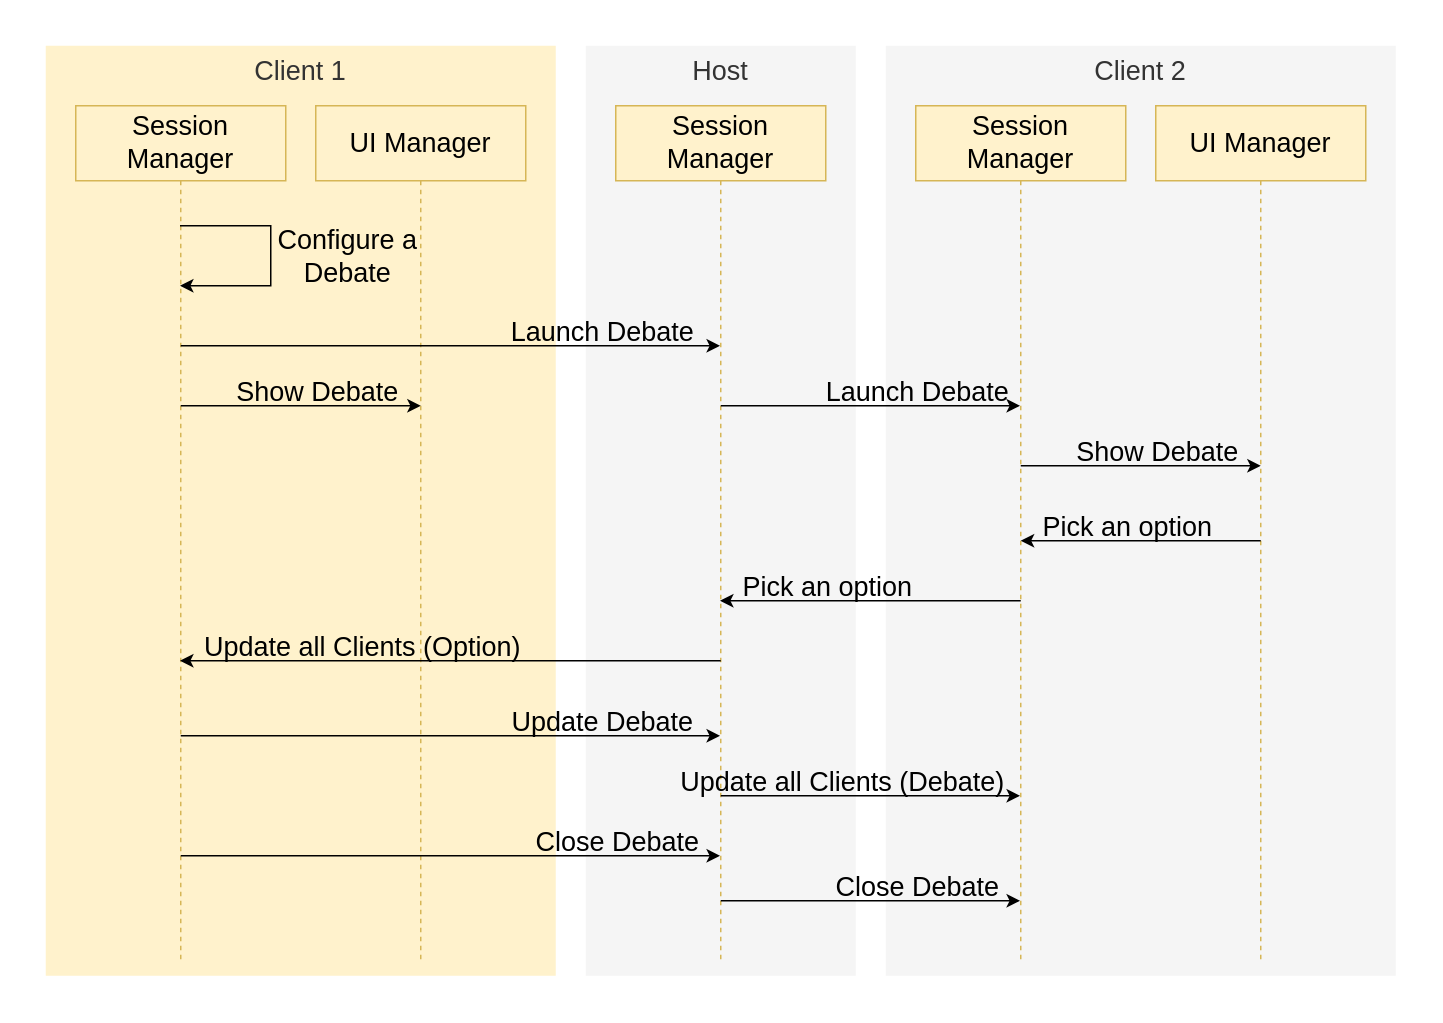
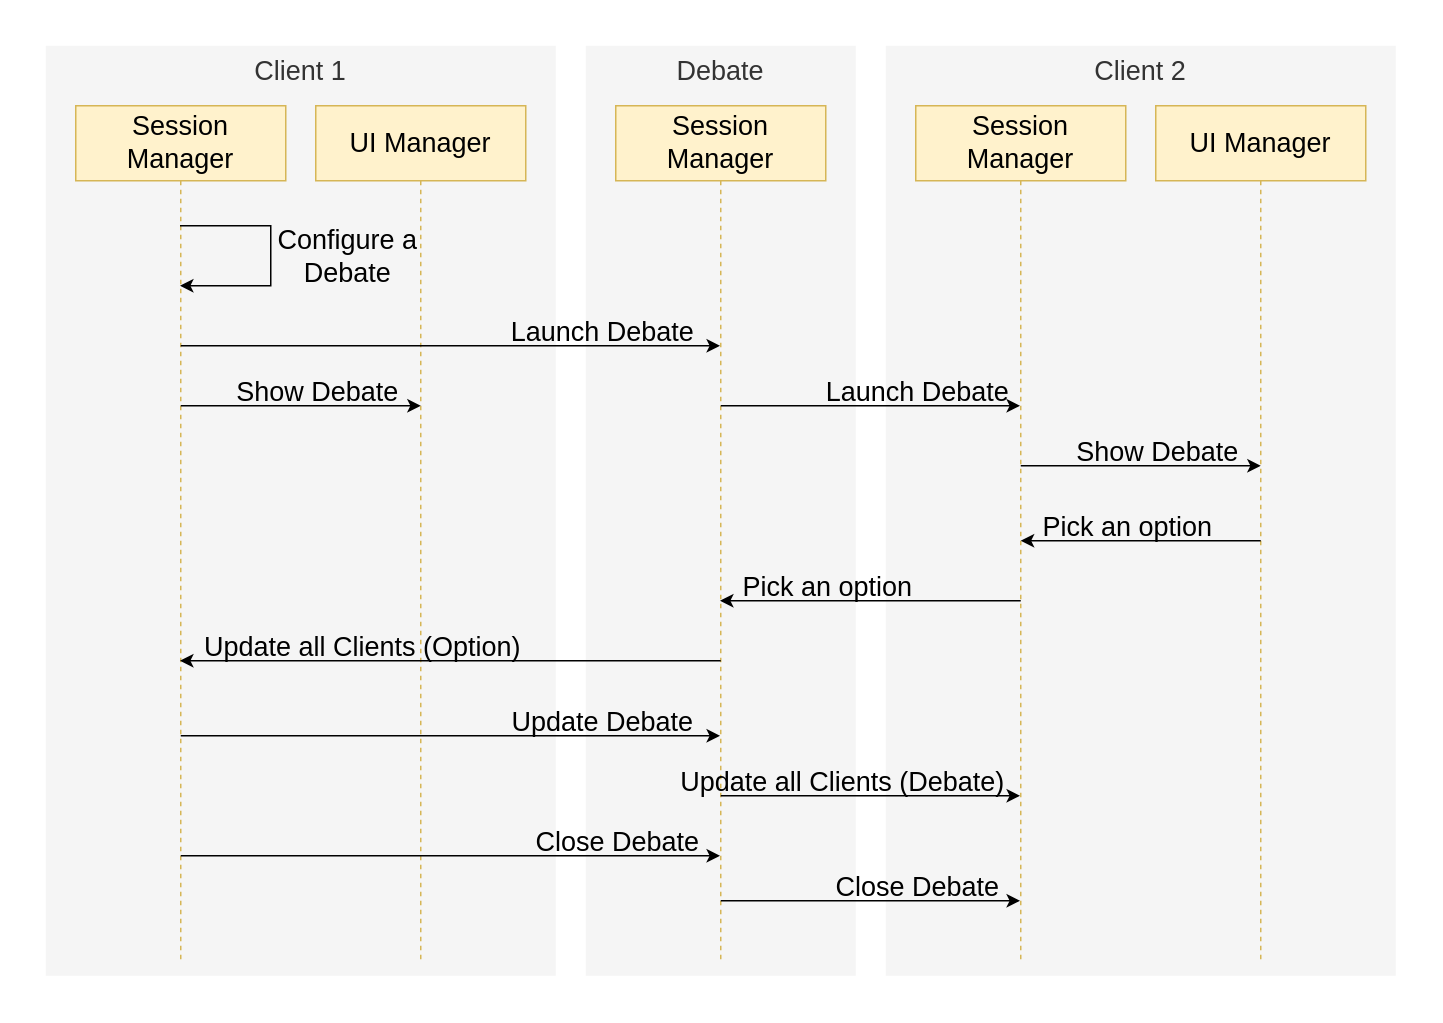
node "Host": label "Host" -> "Debate"
node "Client 1": fillcolor #fff2cc -> #f5f5f5
